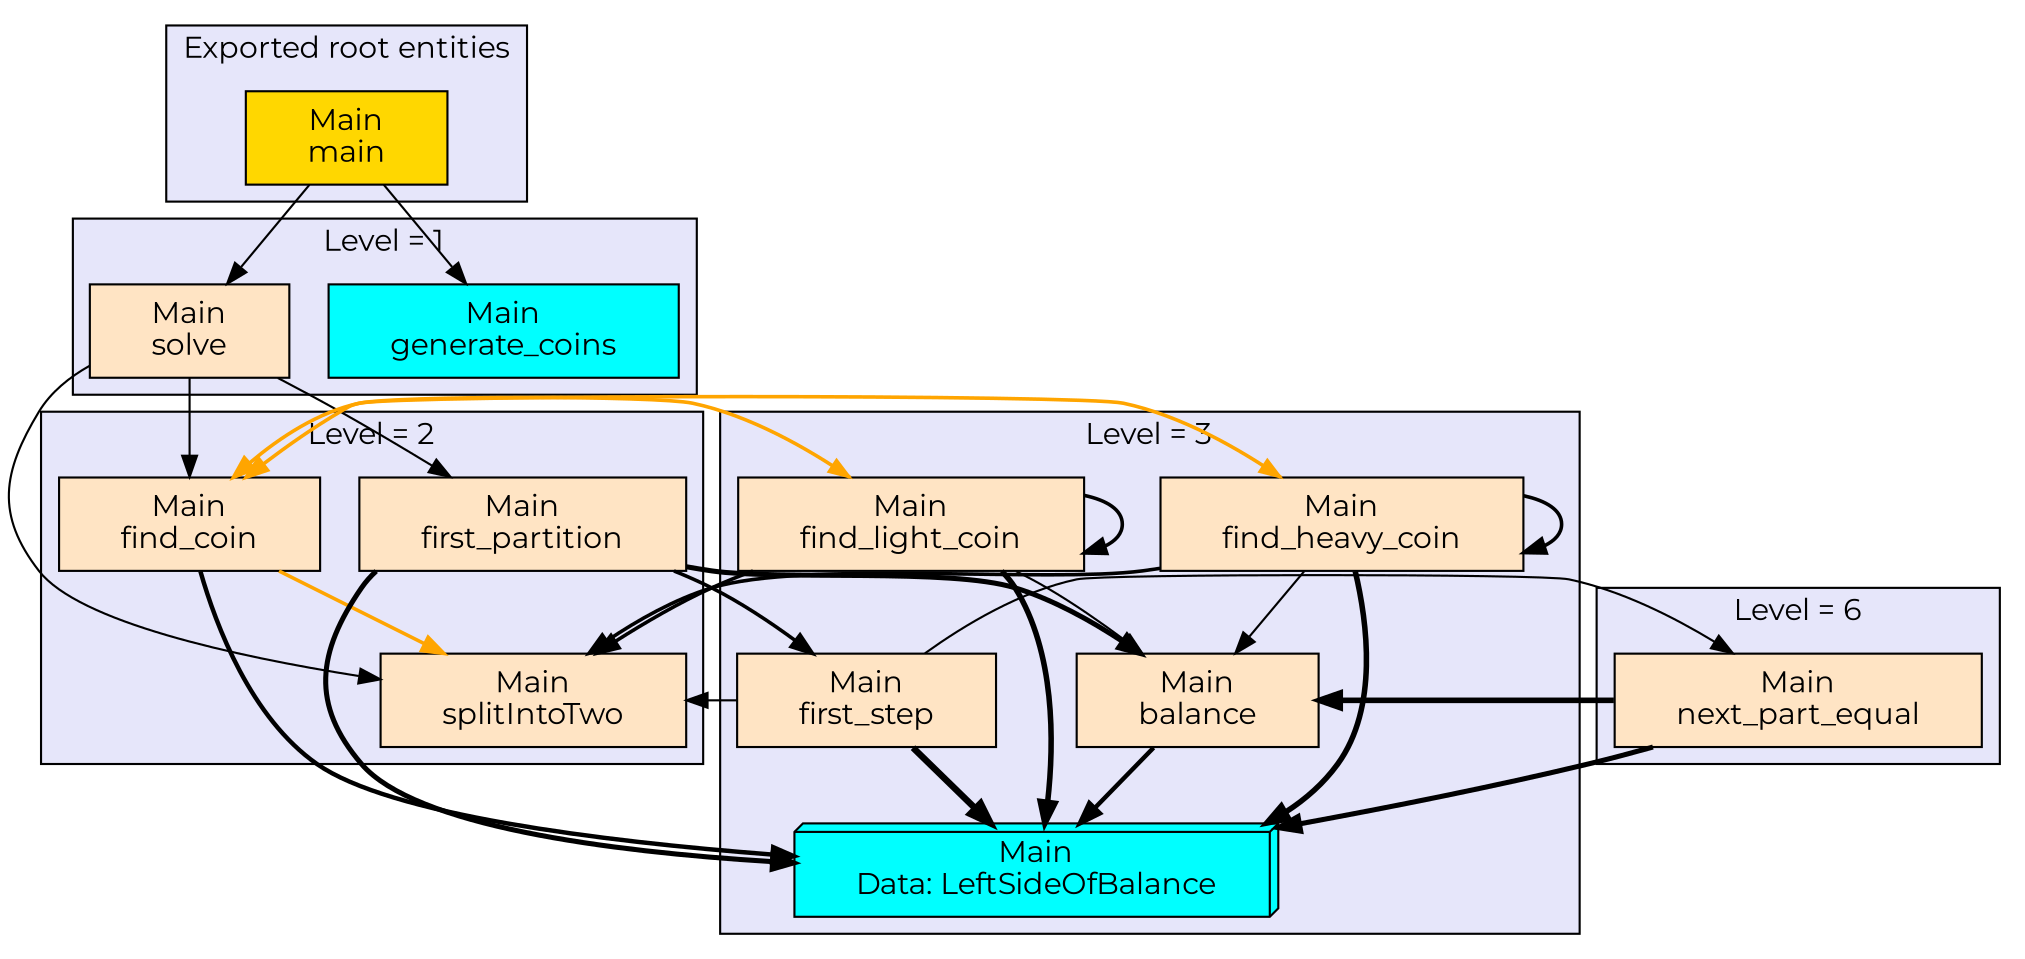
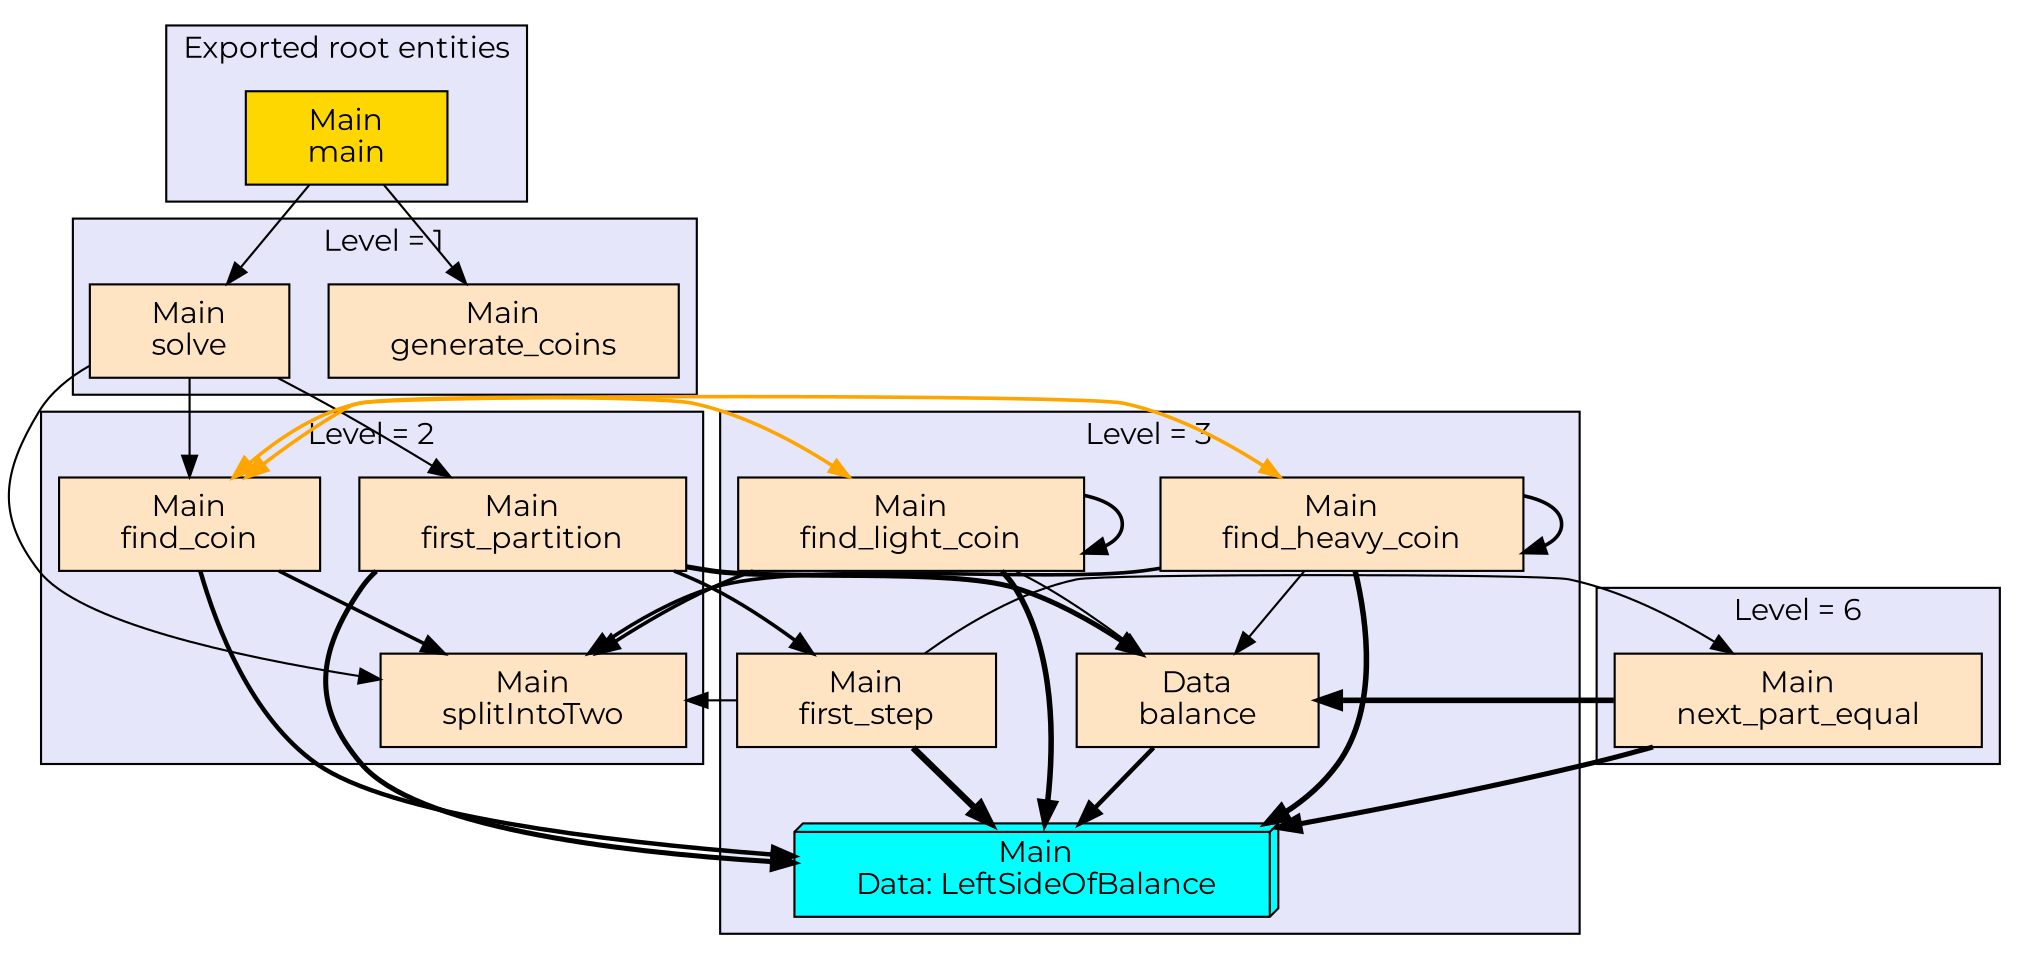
node "Main generate_coins": fillcolor cyan -> bisque
edge "Main find_coin" -> "Main splitIntoTwo": color orange -> black
node "Main balance": label "Main balance" -> "Data balance"
